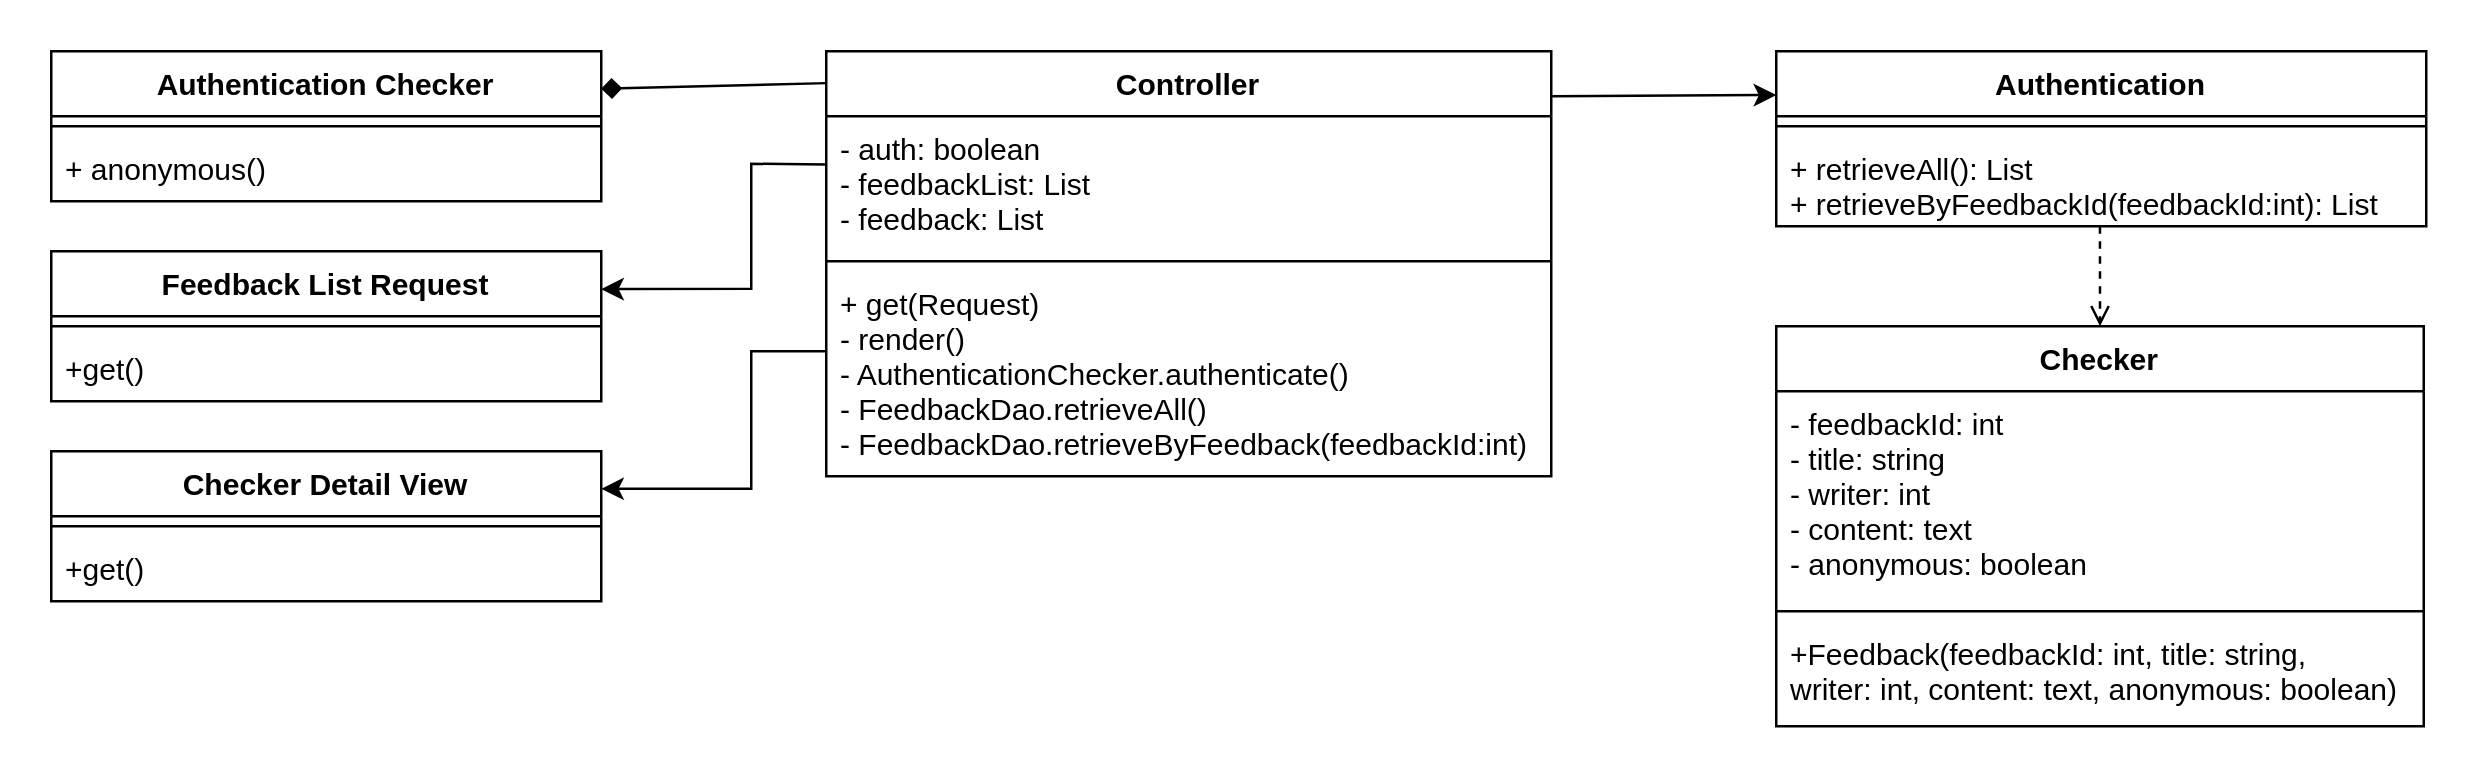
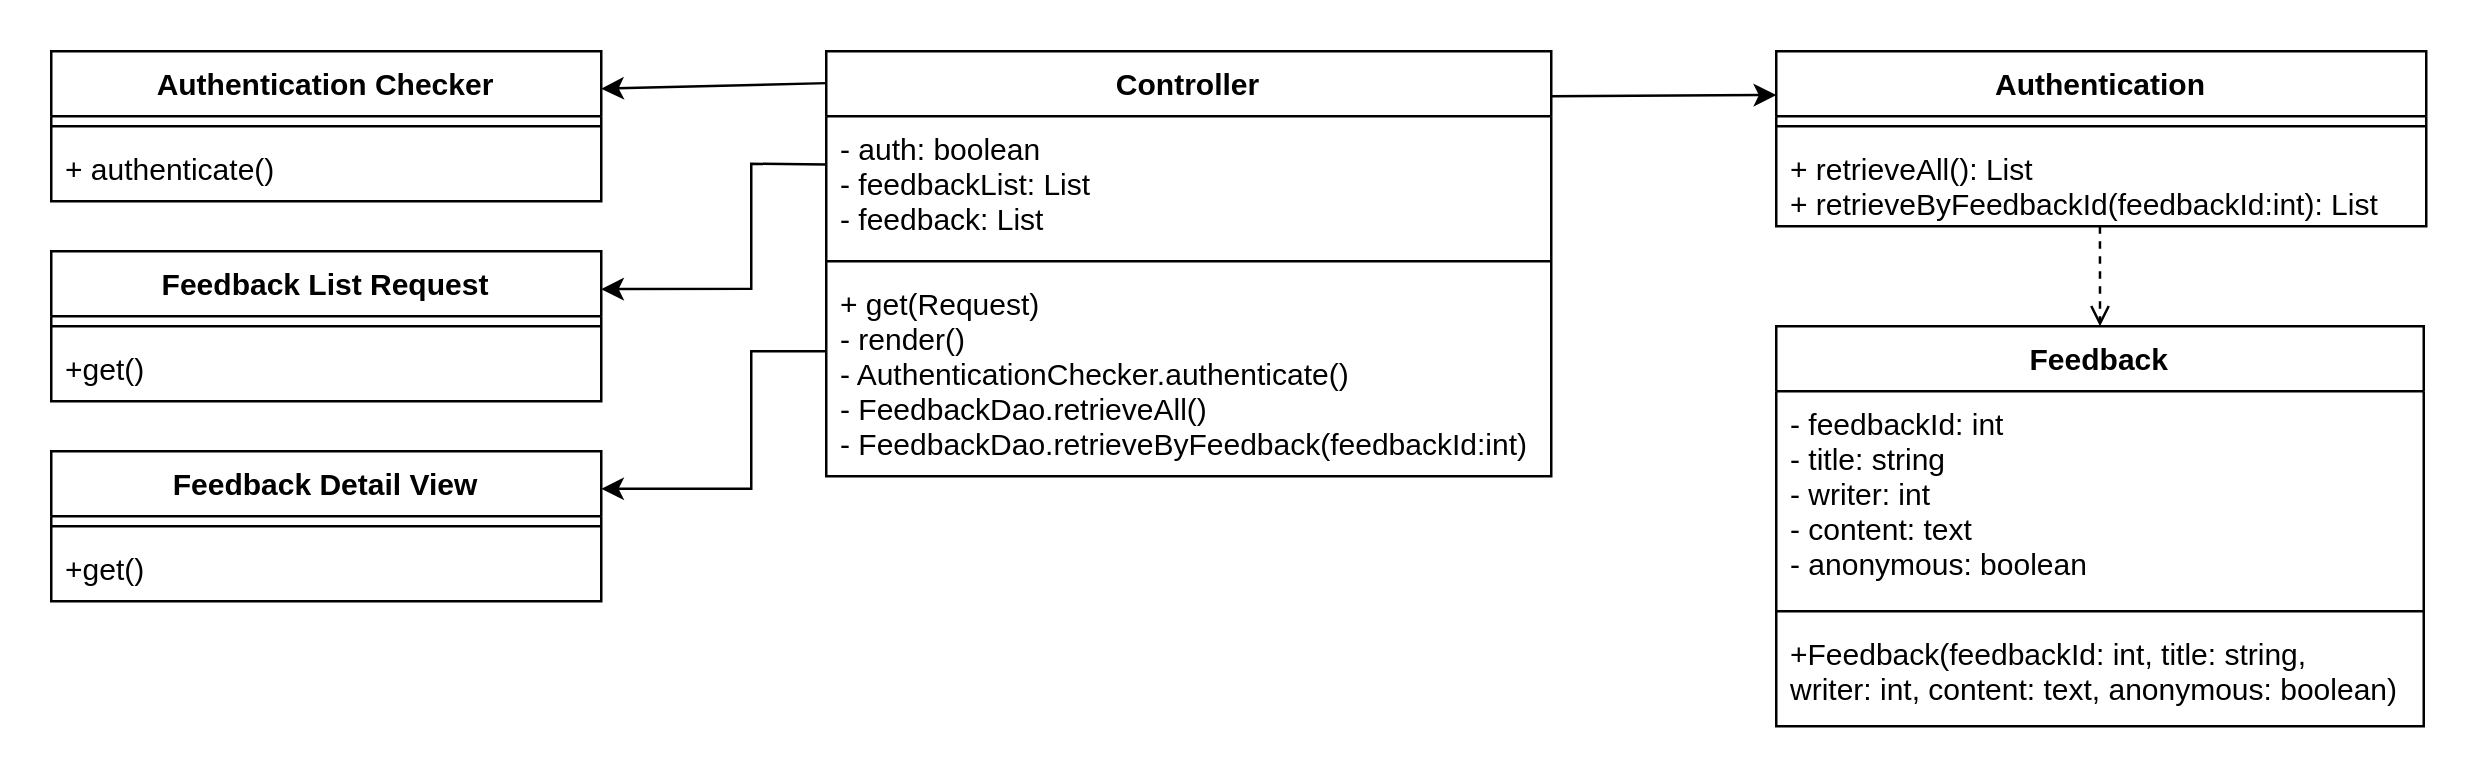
edge "Controller" -> "Authentication Checker": arrowhead diamond -> classic
node "+ anonymous()": label "+ anonymous()" -> "+ authenticate()"
node "Checker": label "Checker" -> "Feedback"
node "Checker Detail View": label "Checker Detail View" -> "Feedback Detail View"
